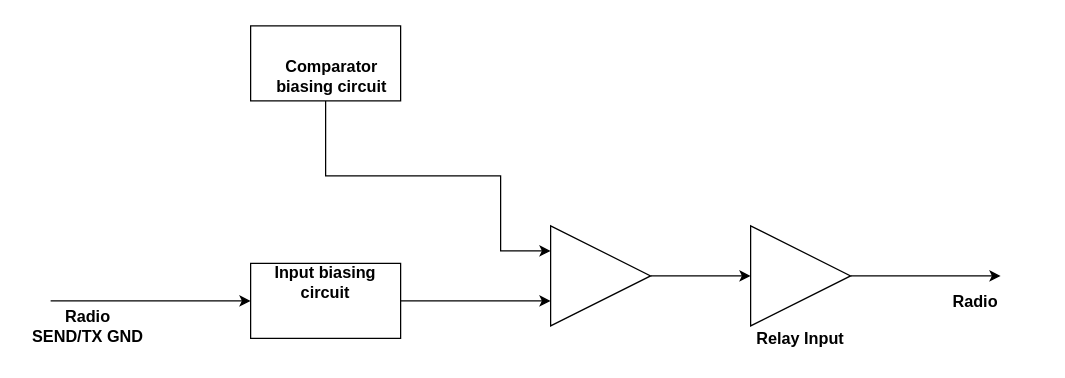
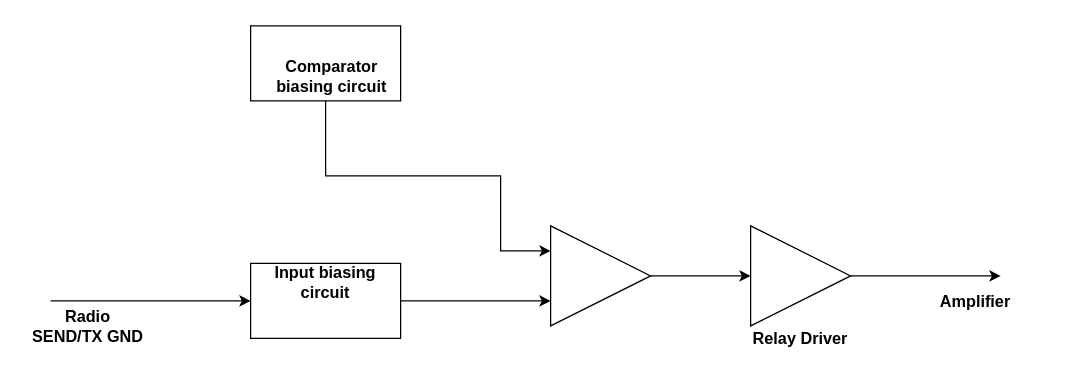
node "Radio": label "Radio" -> "Amplifier"
node "Relay Input": label "Relay Input" -> "Relay Driver"
